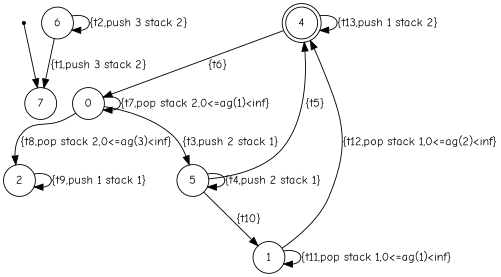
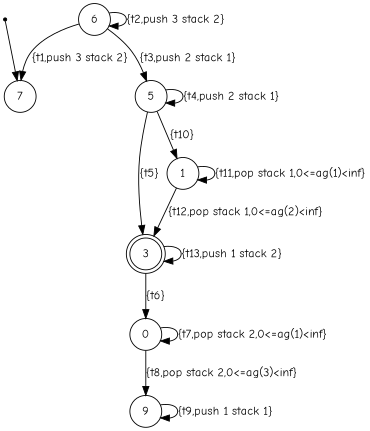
node "4": label "4" -> "3"
edge "0" -> "5": now "6" -> "5"
node "2": label "2" -> "9"
